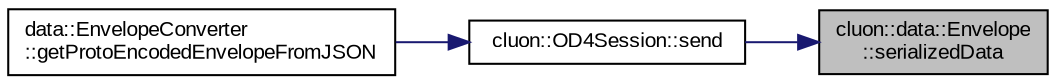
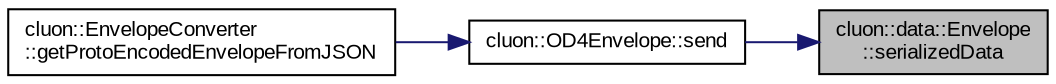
node "data::EnvelopeConverter ::getProtoEncodedEnvelopeFromJSON": label "data::EnvelopeConverter ::getProtoEncodedEnvelopeFromJSON" -> "cluon::EnvelopeConverter ::getProtoEncodedEnvelopeFromJSON"
node "cluon::OD4Session::send": label "cluon::OD4Session::send" -> "cluon::OD4Envelope::send"
